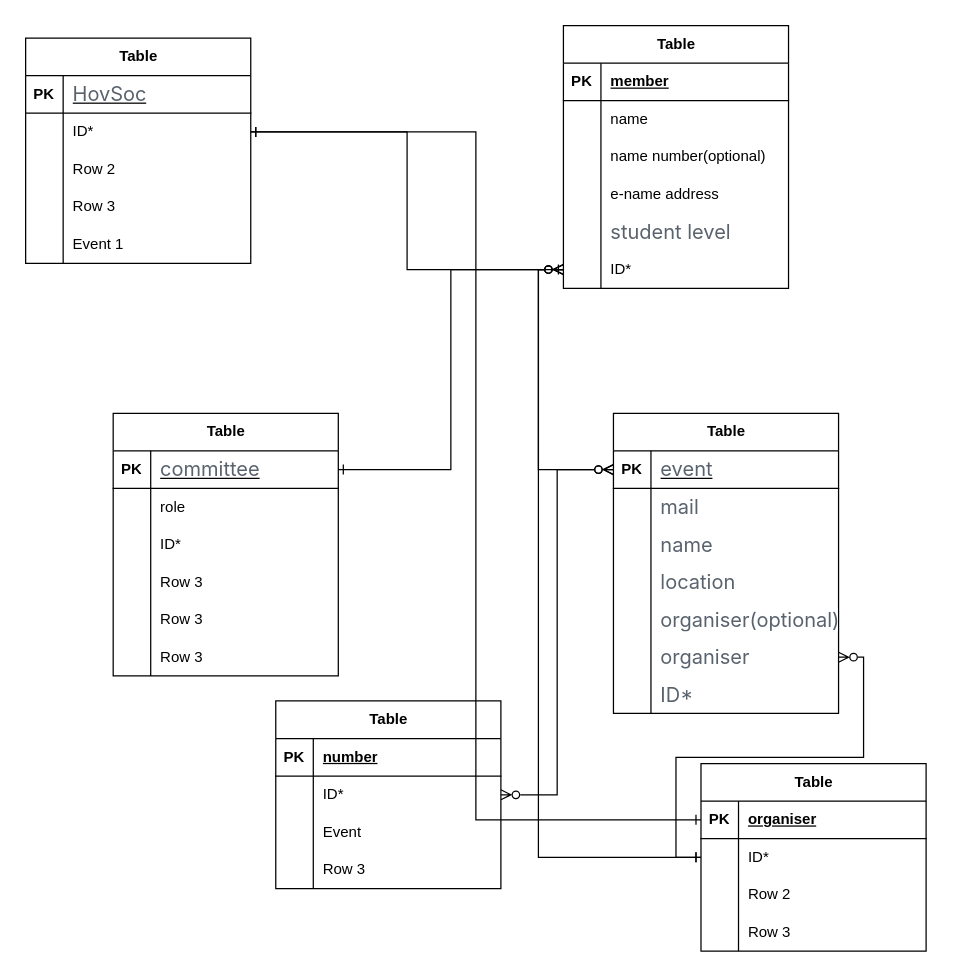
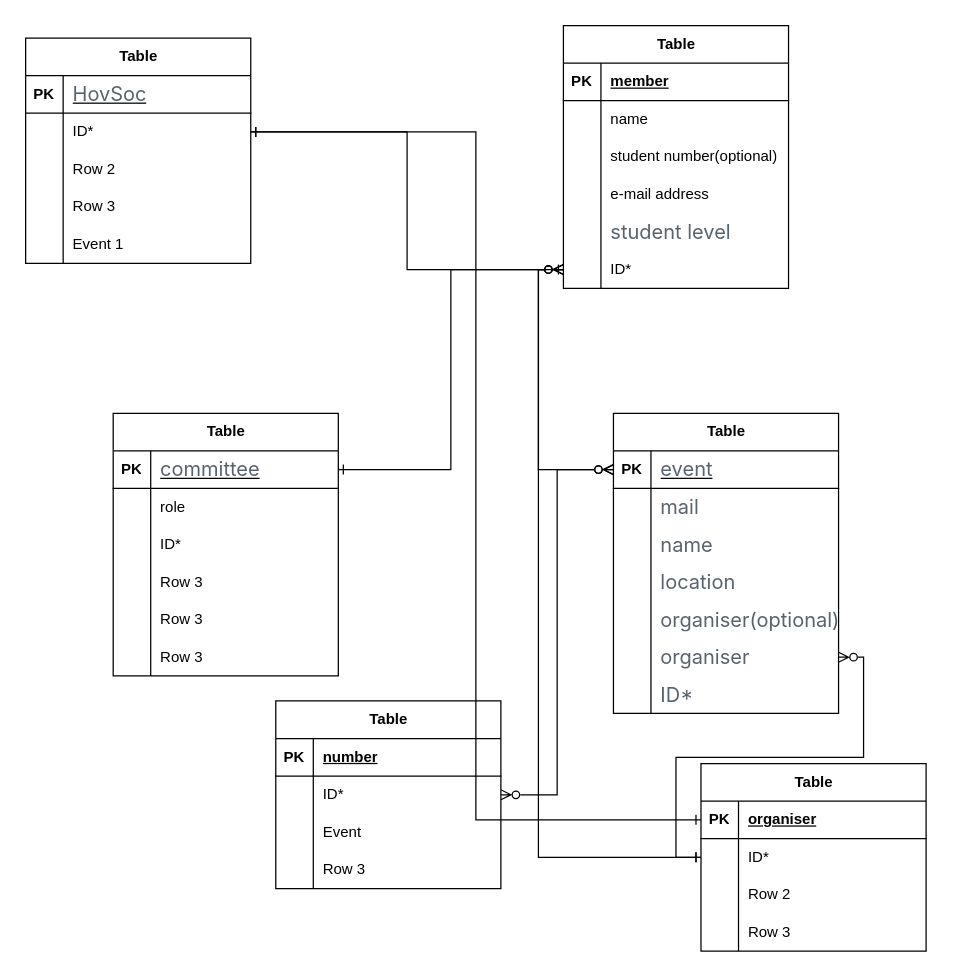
node "name number(optional)": label "name number(optional)" -> "student number(optional)"
node "e-name address": label "e-name address" -> "e-mail address"
